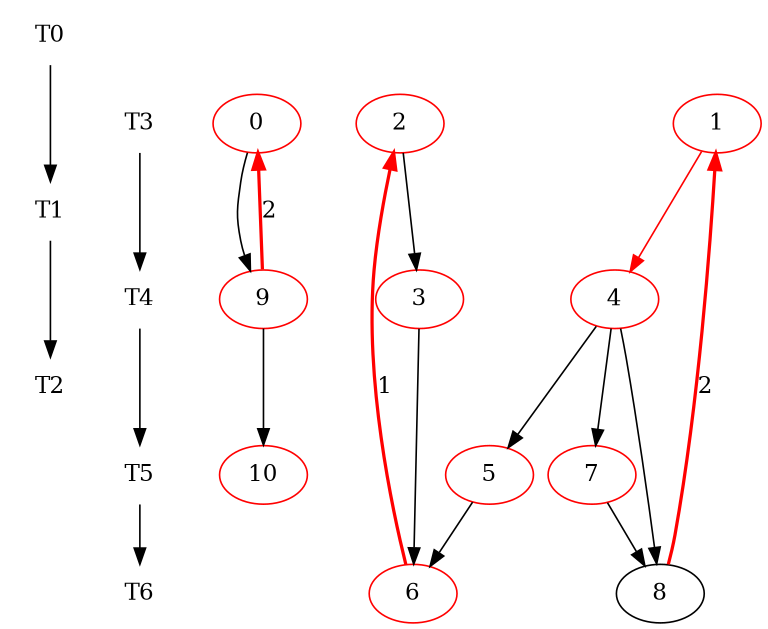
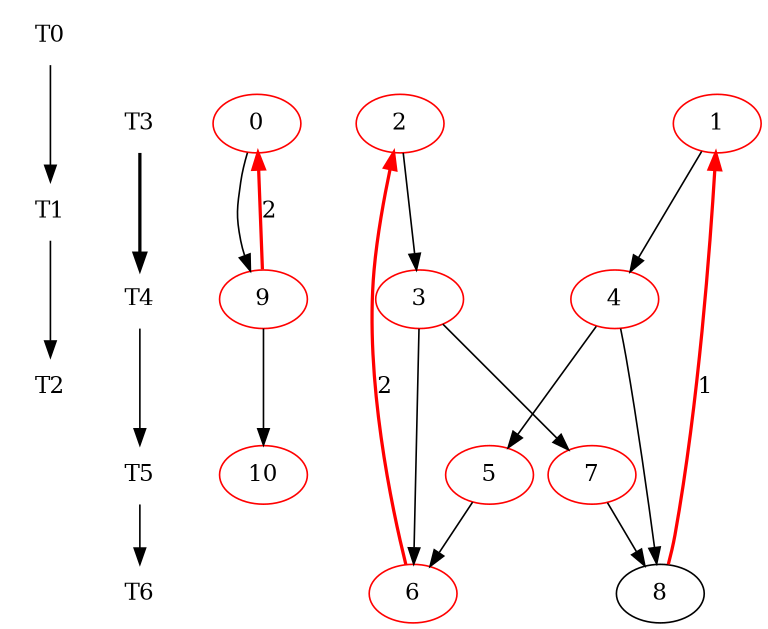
edge "T3" -> "T4": style solid -> bold
edge "1" -> "4": color red -> black
edge "4" -> "7": now "3" -> "7"
edge "6" -> "2": label "1" -> "2"
edge "8" -> "1": label "2" -> "1"
